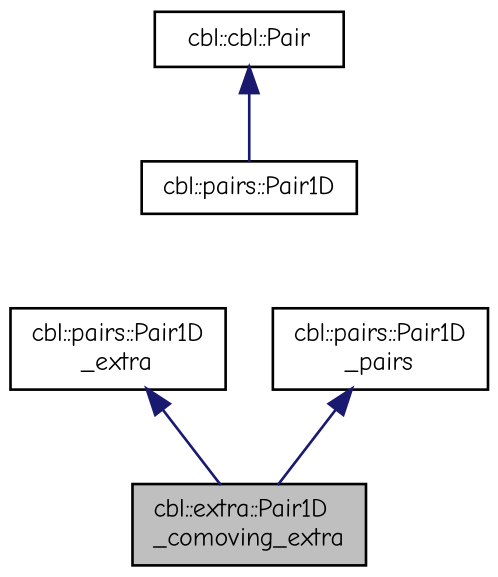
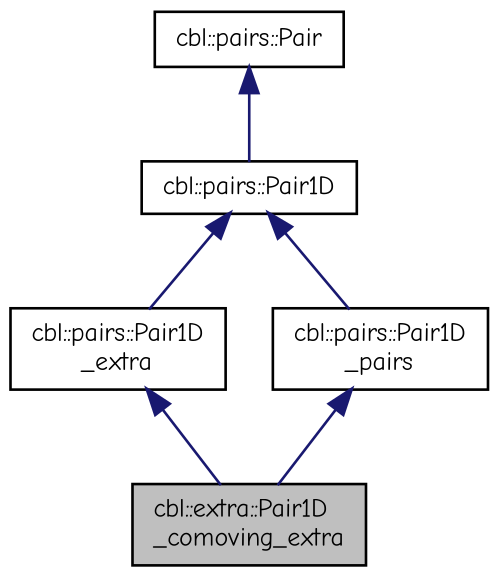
node "cbl::cbl::Pair": label "cbl::cbl::Pair" -> "cbl::pairs::Pair"
edge "cbl::pairs::Pair1D _extra" -> "cbl::pairs::Pair1D": added
edge "cbl::pairs::Pair1D _pairs" -> "cbl::pairs::Pair1D": added
